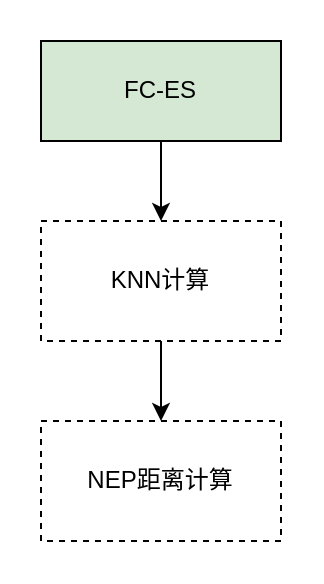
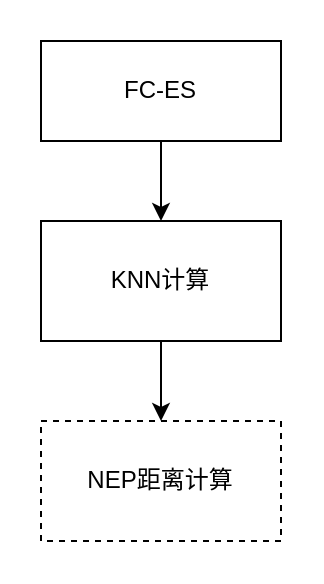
node "FC-ES": fillcolor #d5e8d4 -> #ffffff
node "KNN计算": style dashed -> solid
